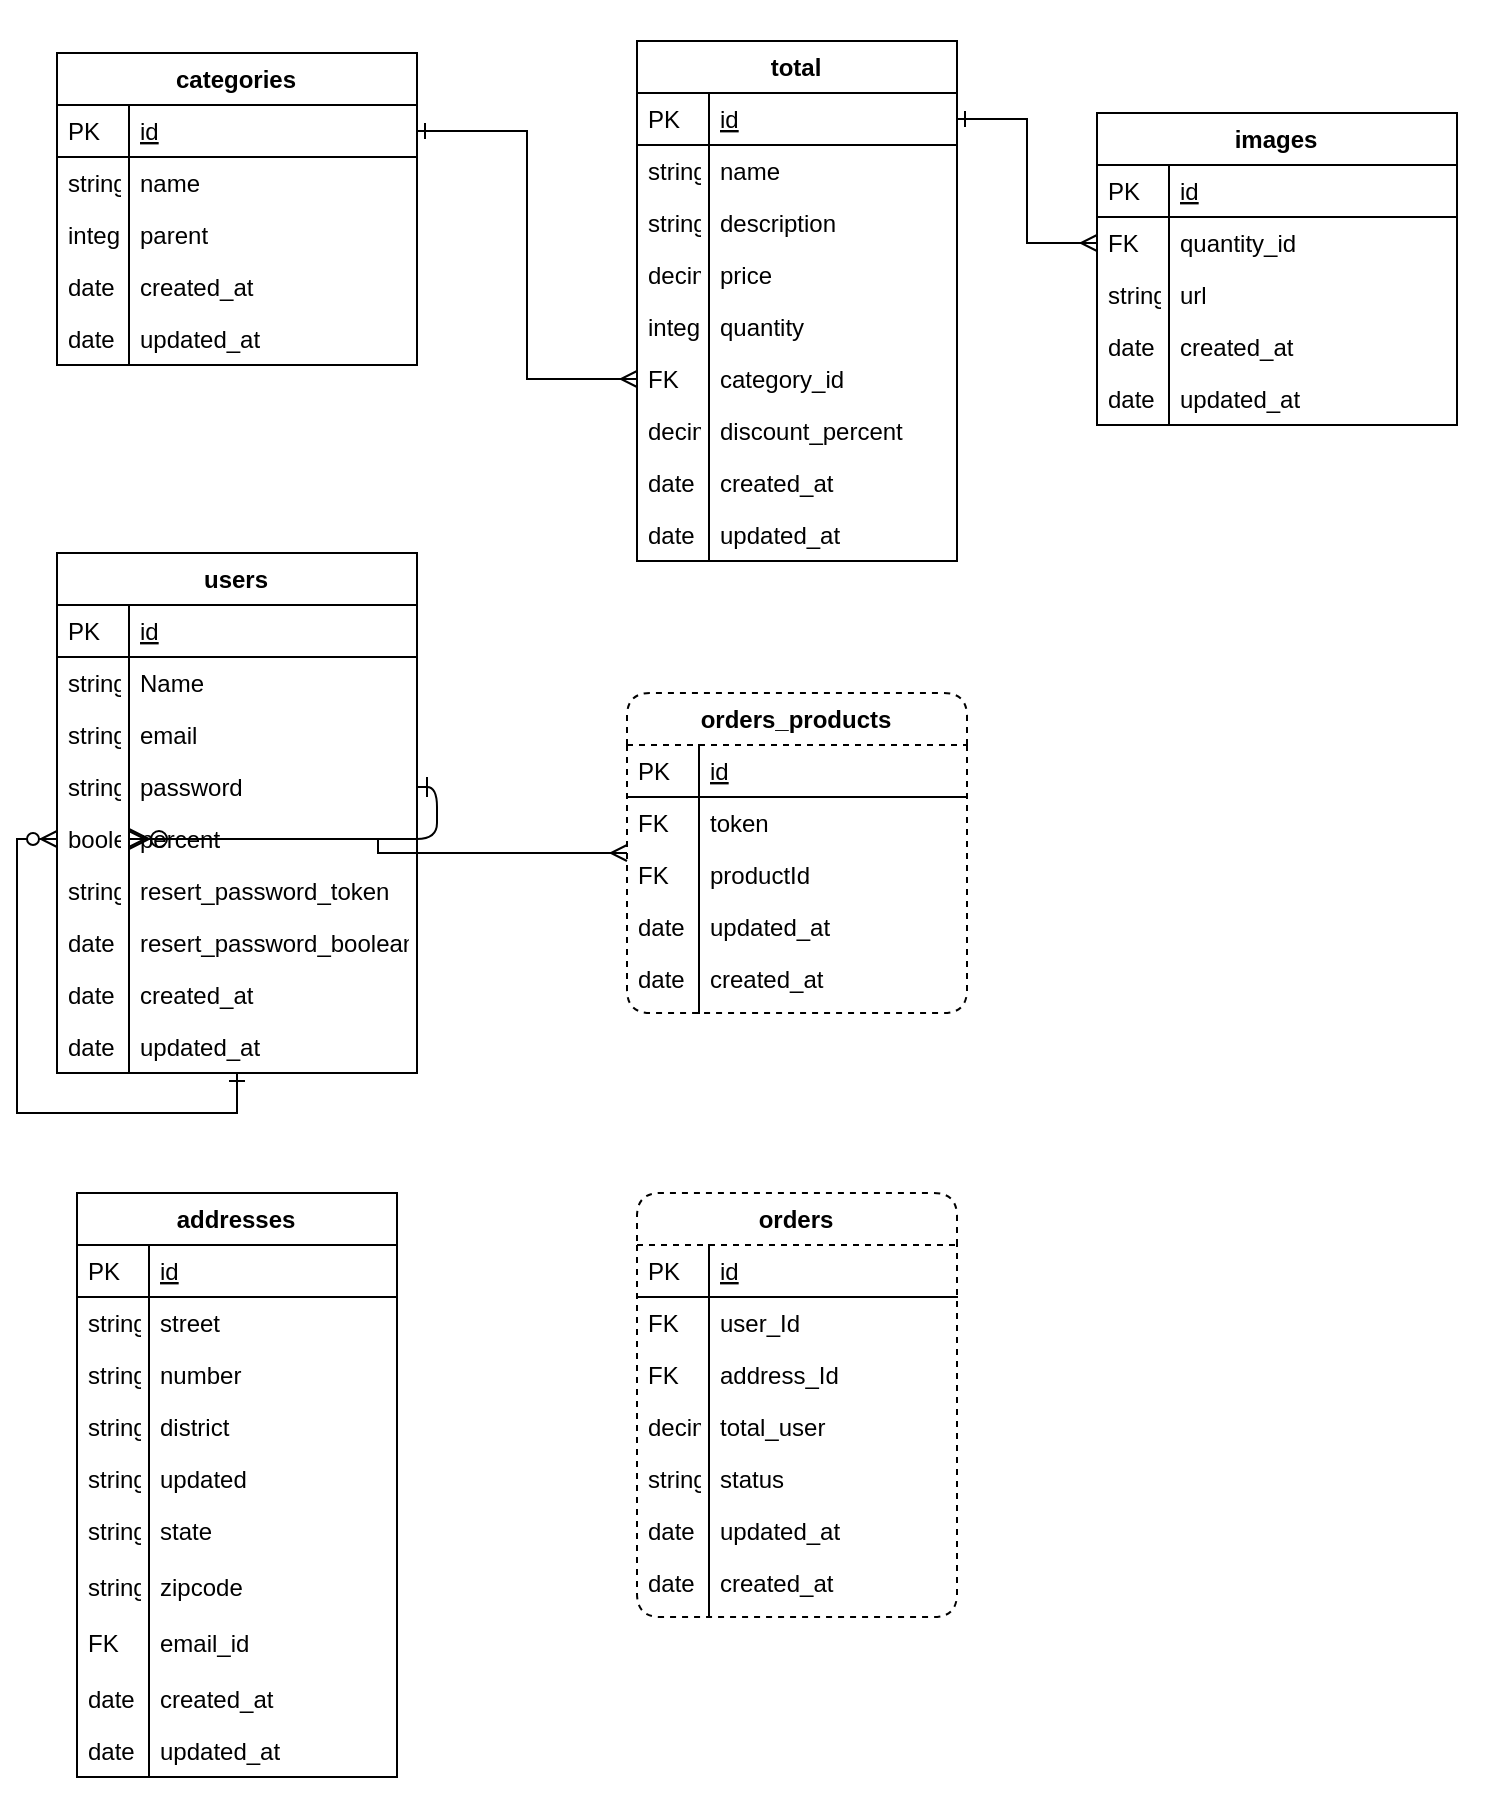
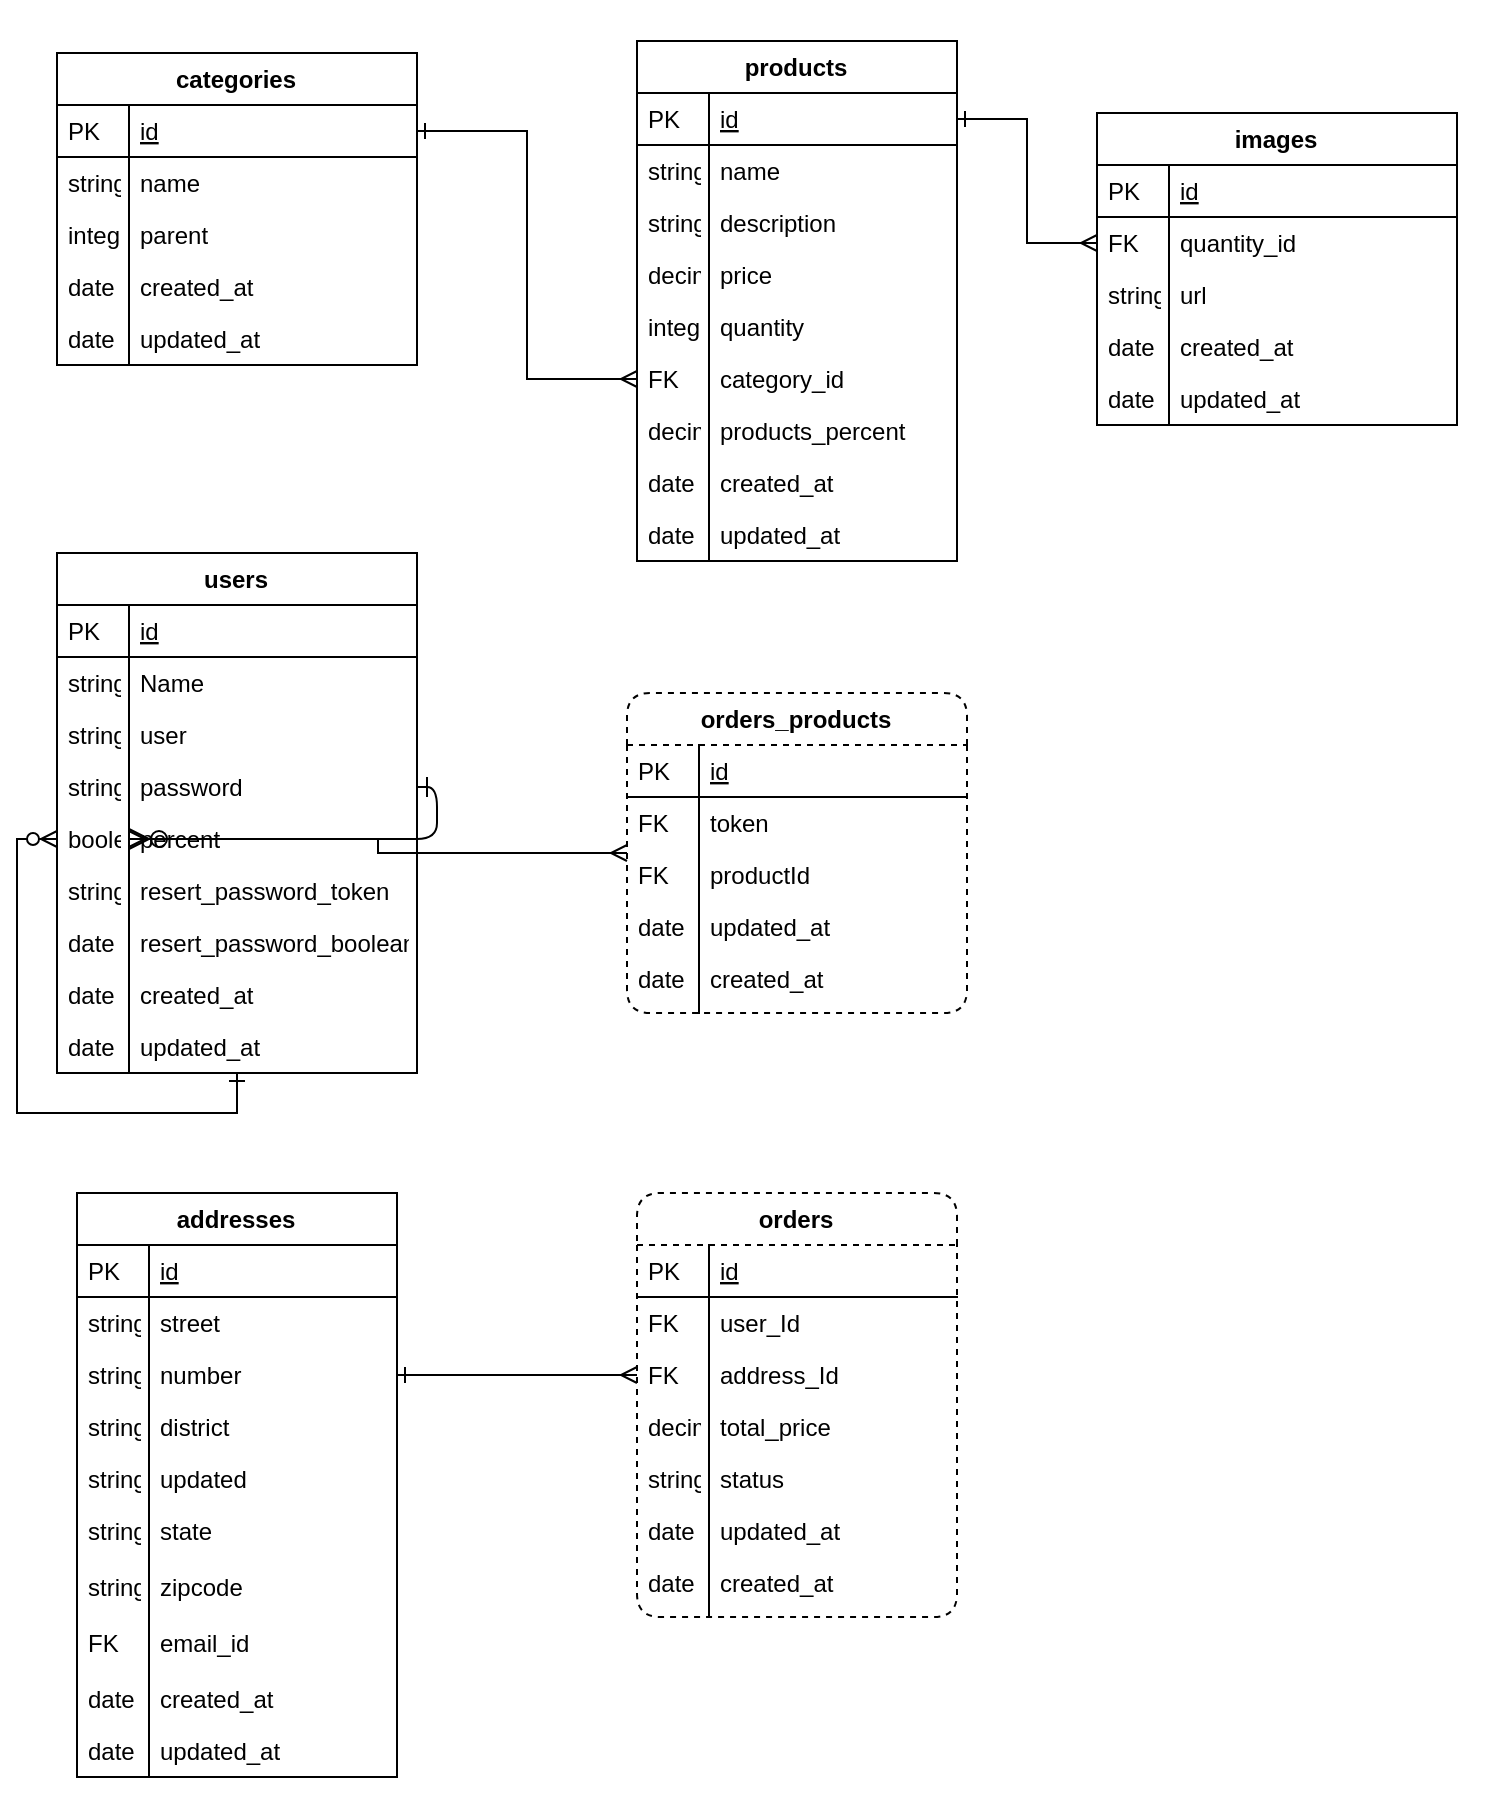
node "total": label "total" -> "products"
node "discount_percent": label "discount_percent" -> "products_percent"
node "email": label "email" -> "user"
edge "number" -- "address_Id": added
node "total_user": label "total_user" -> "total_price"
